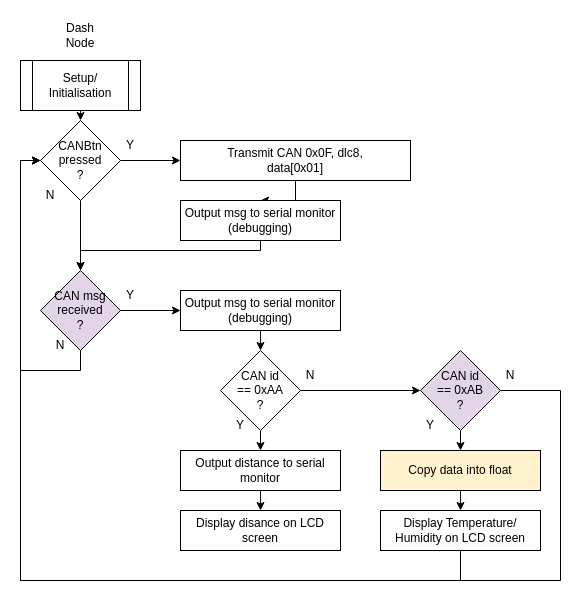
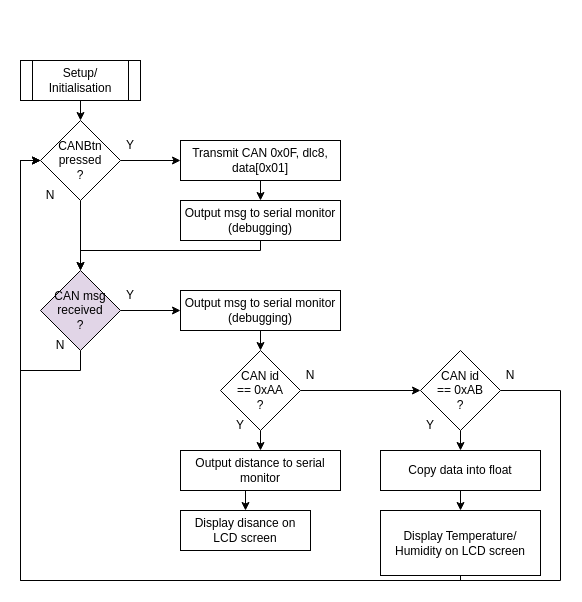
node "Dash Node": removed
node "Setup/ Initialisation": size 120x50 -> 120x40
node "Transmit CAN 0x0F, dlc8, data[0x01]": size 230x40 -> 160x40
node "CAN id == 0xAB ?": fillcolor #e1d5e7 -> #ffffff
node "Copy data into float": fillcolor #fff2cc -> #ffffff
node "Display disance on LCD screen": size 160x40 -> 130x40
node "Display Temperature/ Humidity on LCD screen": size 160x40 -> 160x65
